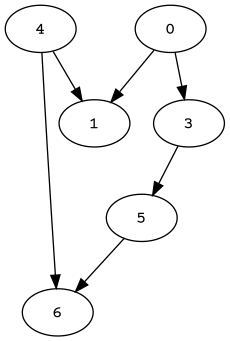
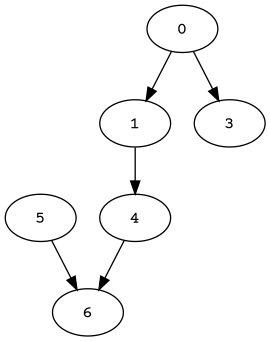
edge "4" -> "1": reversed
edge "3" -> "5": removed
